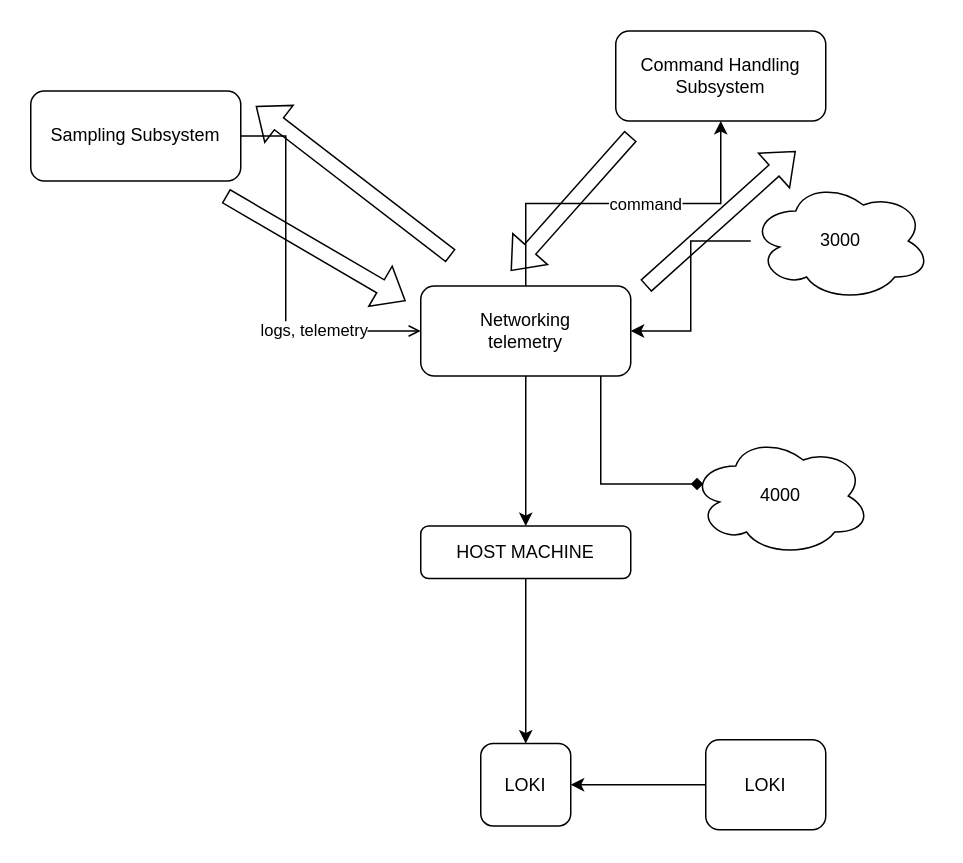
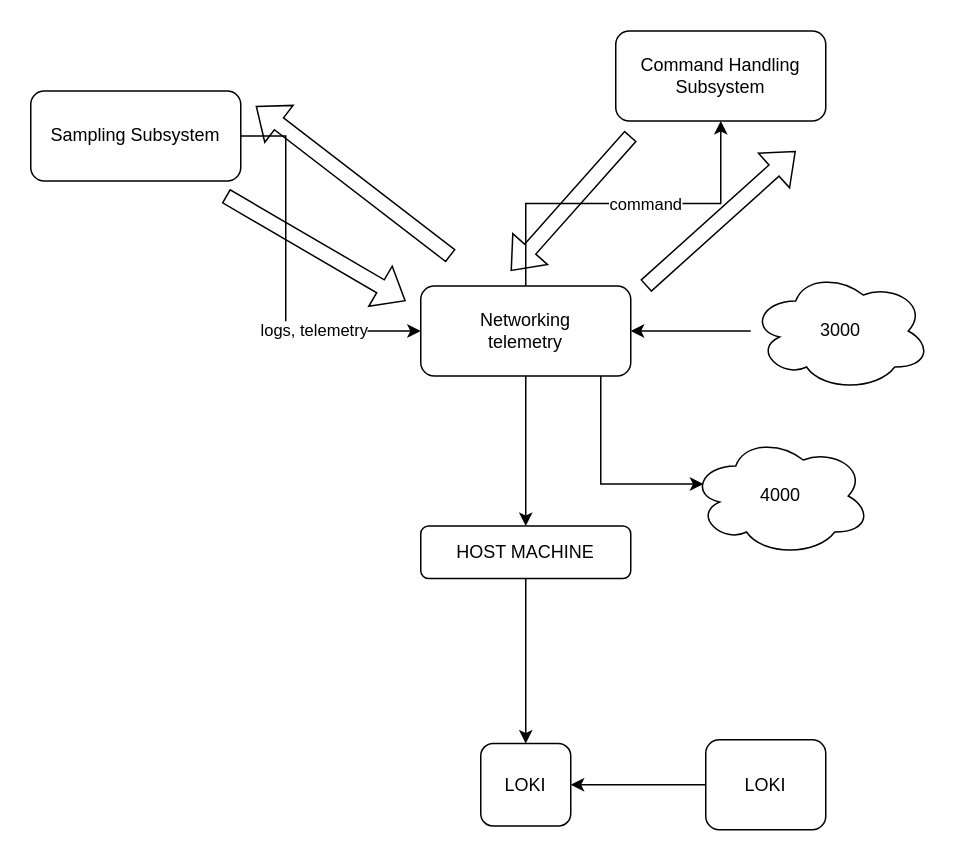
node "3000": moved (841, 241) -> (841, 331)
edge "Sampling Subsystem" -> "Networking telemetry": arrowhead open -> classic
edge "Networking telemetry" -> "4000": arrowhead diamond -> classic
